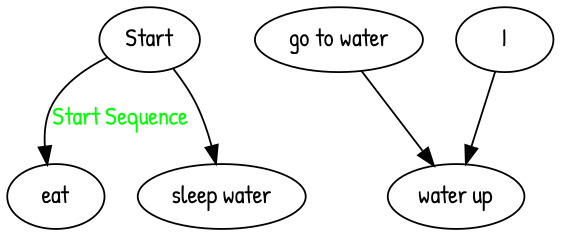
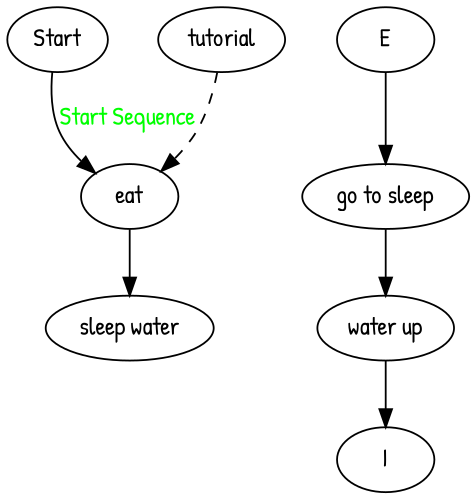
node "tutorial": added
node "go to water": label "go to water" -> "go to sleep"
node "E": added
edge "Start" -> "sleep water": now "eat" -> "sleep water"
edge "I" -> "water up": reversed
